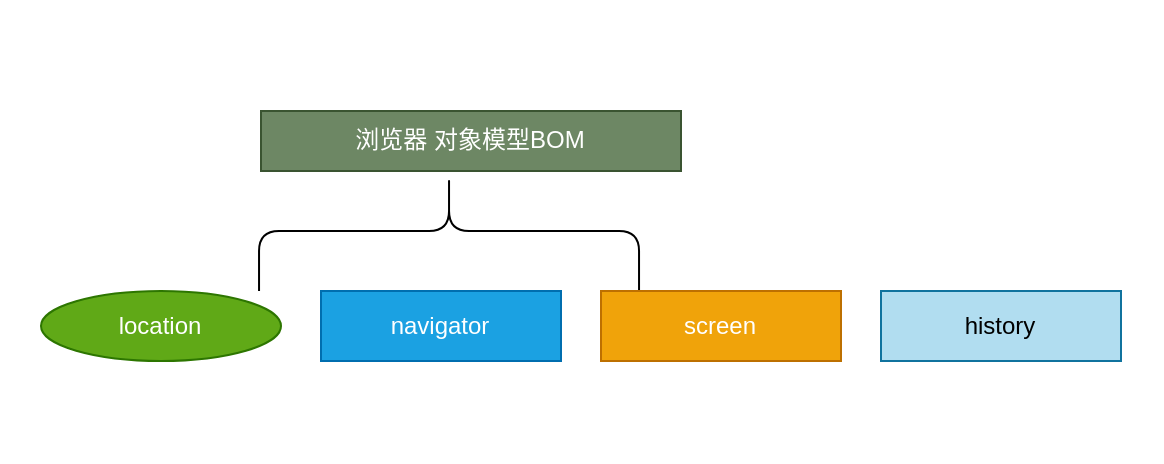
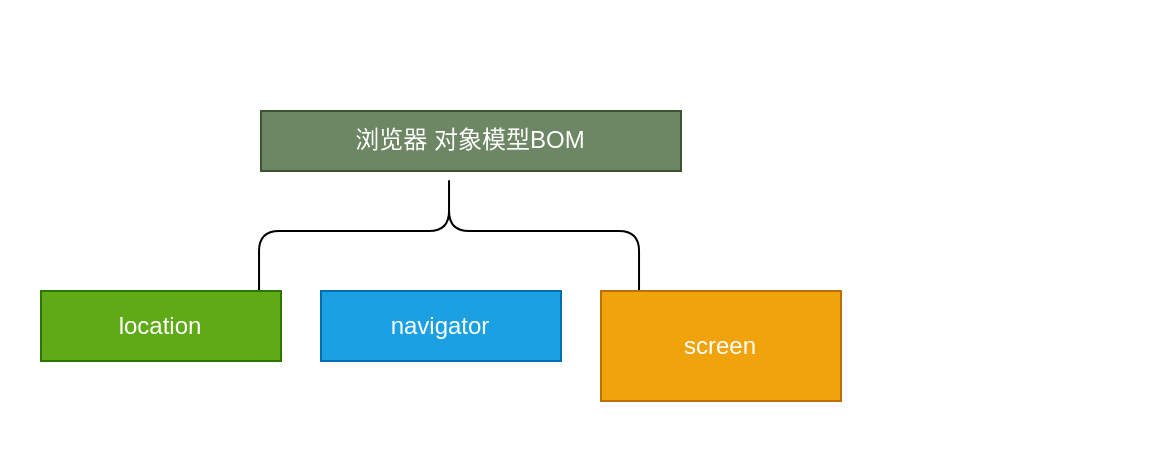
node "location": shape ellipse -> rectangle
node "screen": size 240x70 -> 240x110
node "history": removed
